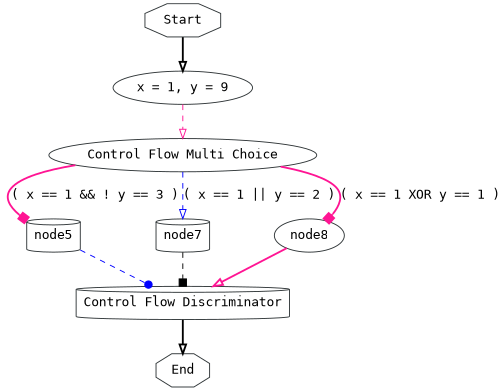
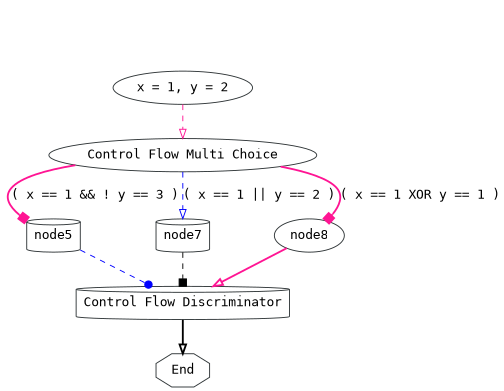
node "Start": removed
node "x = 1, y = 9": label "x = 1, y = 9" -> "x = 1, y = 2"
